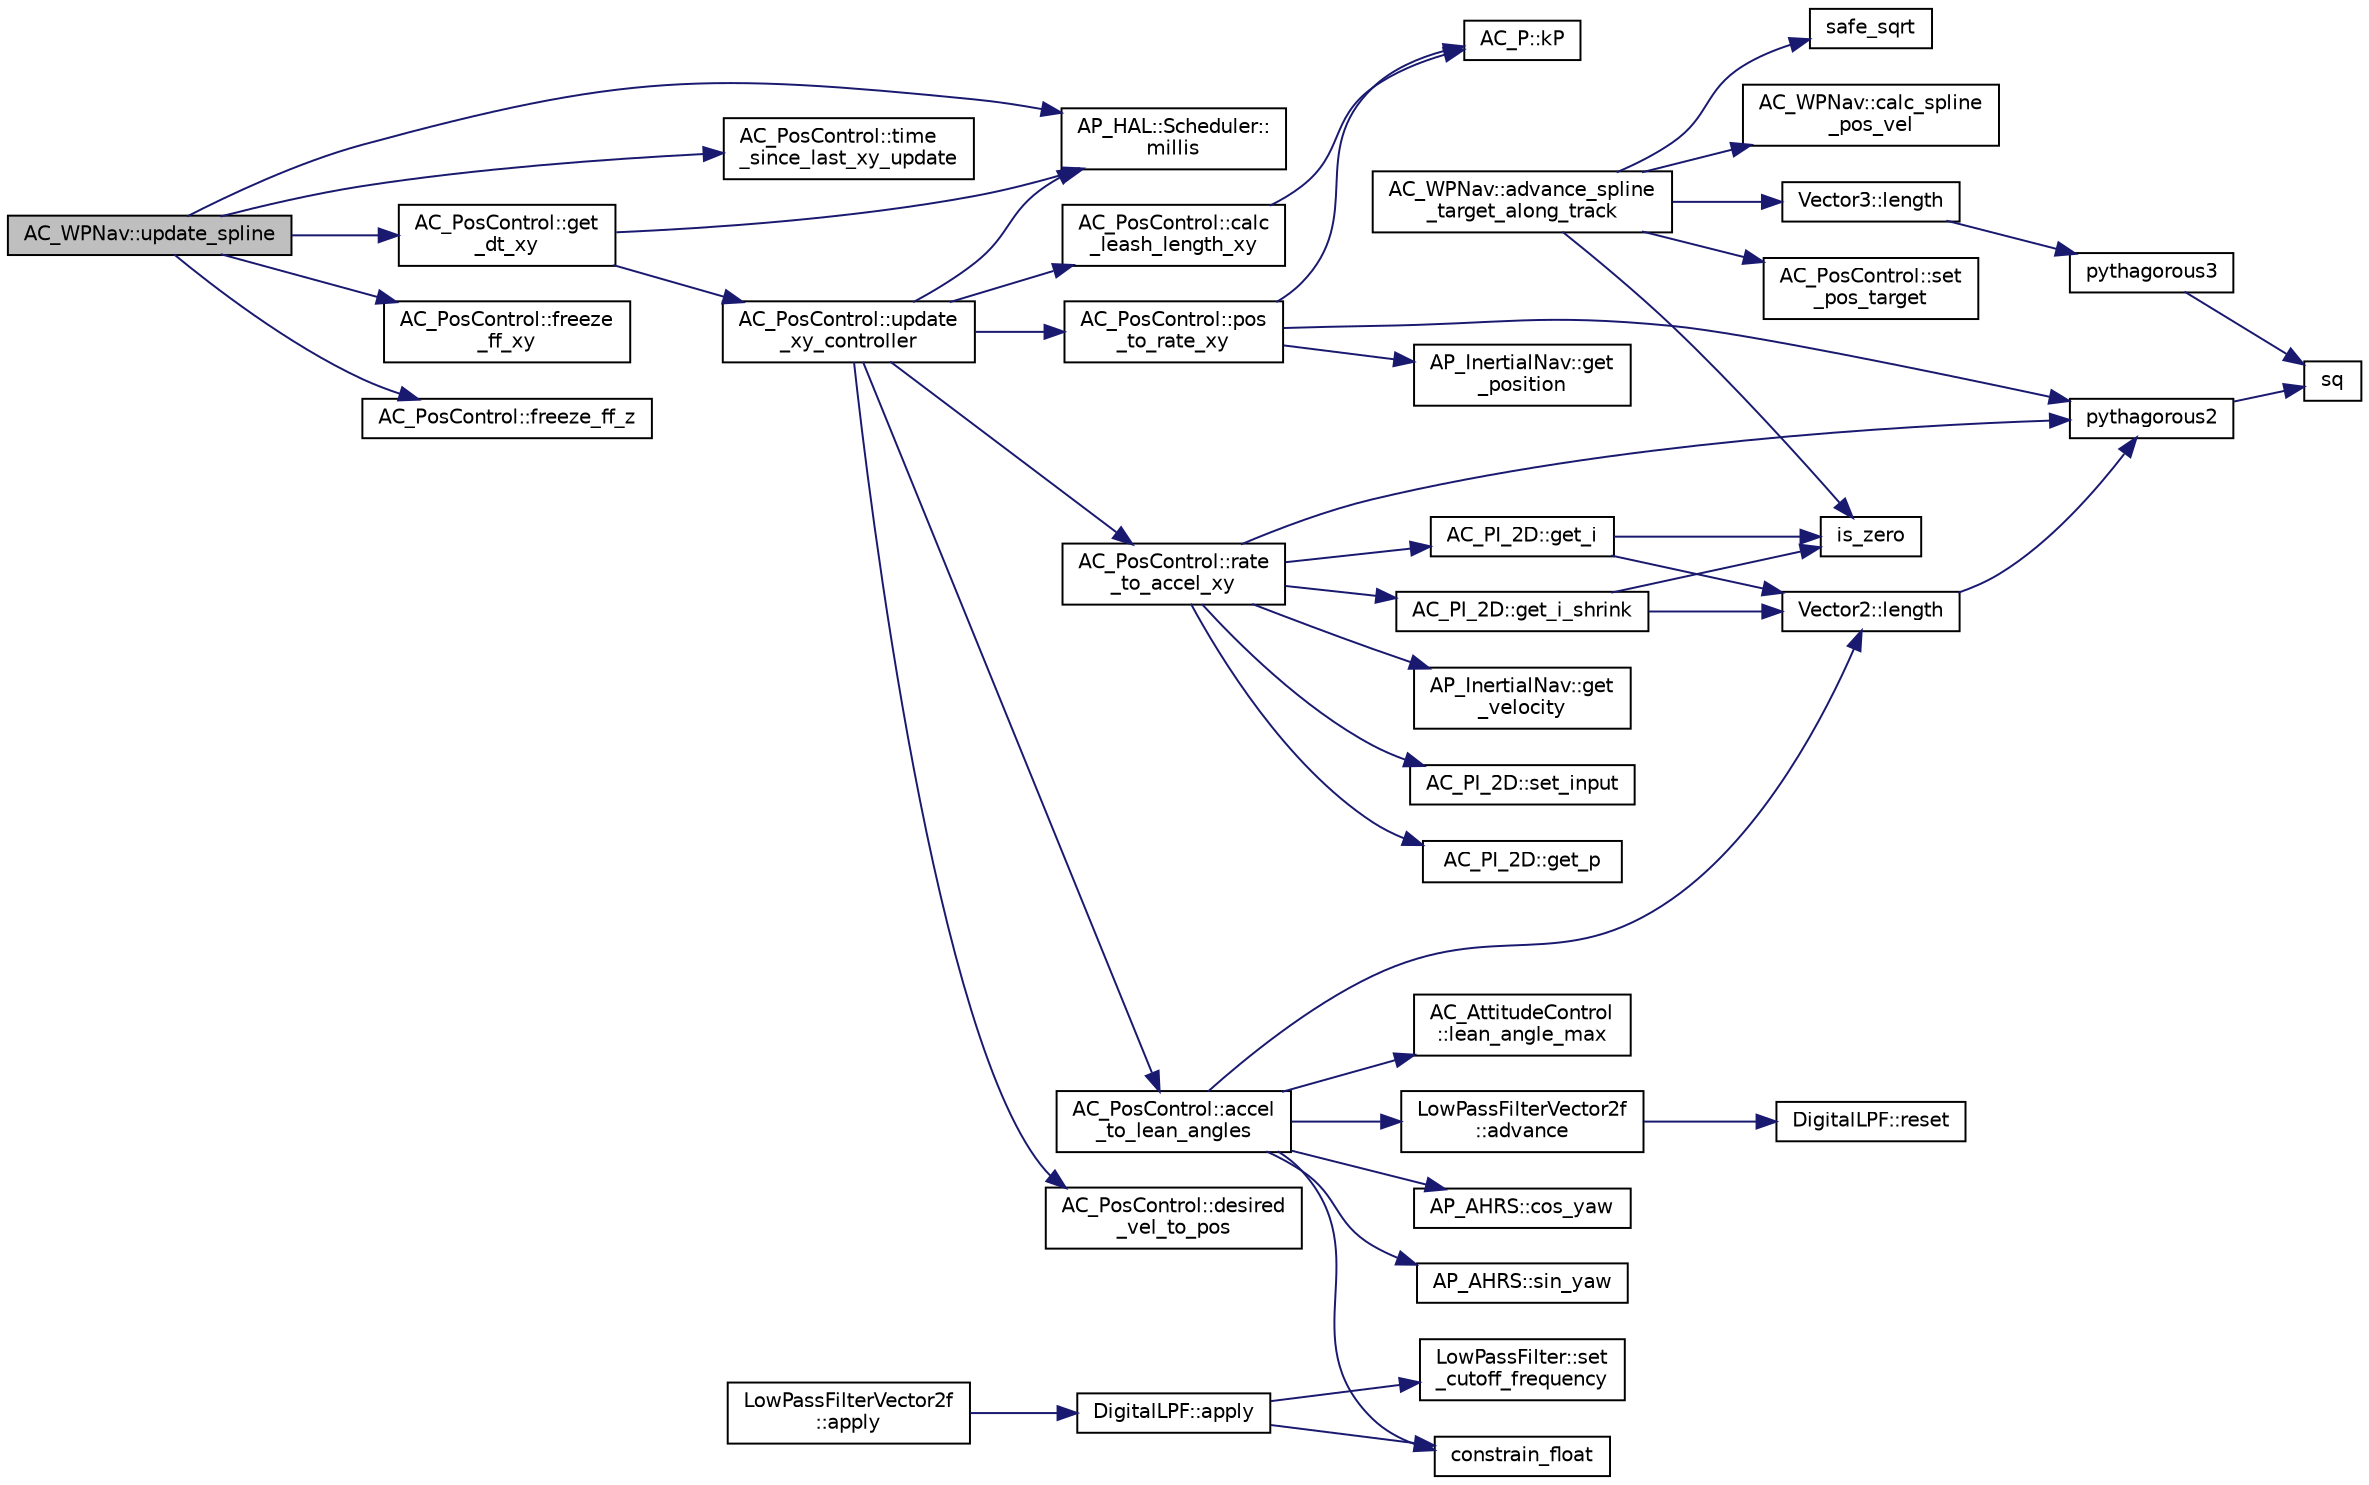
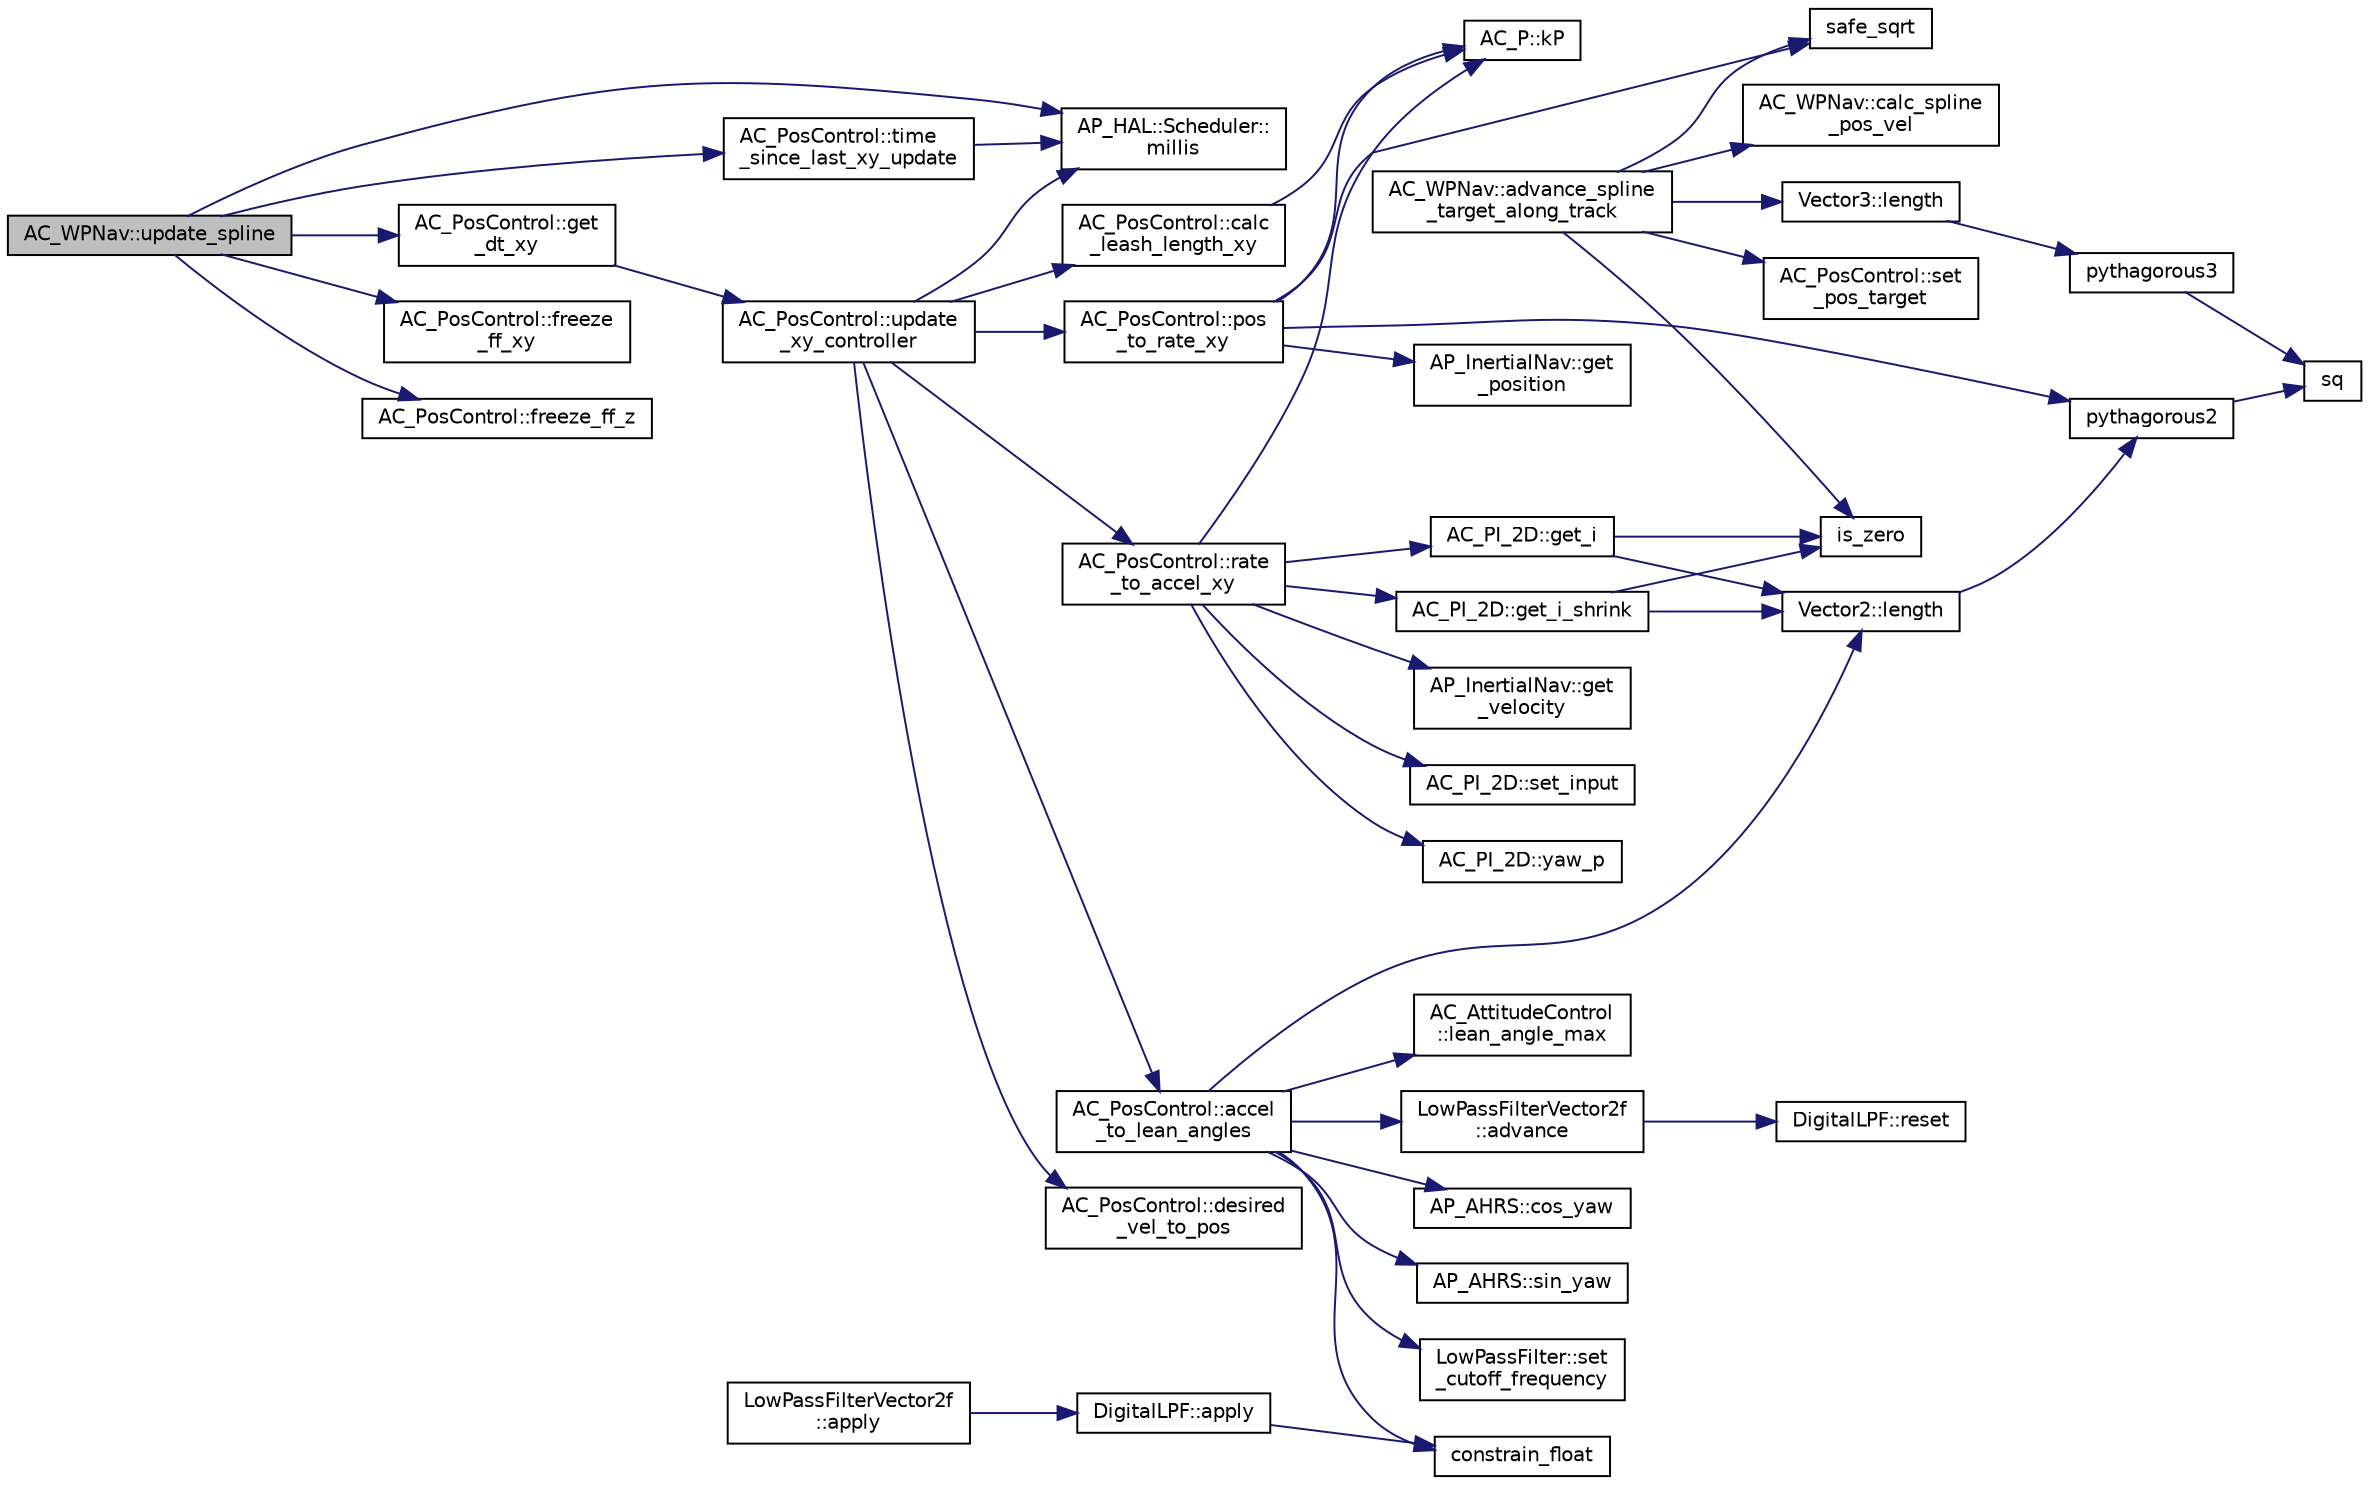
edge "AC_PosControl::pos _to_rate_xy" -> "safe_sqrt": added
edge "AC_PosControl::get _dt_xy" -> "AP_HAL::Scheduler:: millis": now "AC_PosControl::time _since_last_xy_update" -> "AP_HAL::Scheduler:: millis"
edge "AC_PosControl::rate _to_accel_xy" -> "pythagorous2": now "AC_PosControl::rate _to_accel_xy" -> "AC_P::kP"
node "AC_PI_2D::get_p": label "AC_PI_2D::get_p" -> "AC_PI_2D::yaw_p"
edge "DigitalLPF::apply" -> "LowPassFilter::set _cutoff_frequency": now "AC_PosControl::accel _to_lean_angles" -> "LowPassFilter::set _cutoff_frequency"
